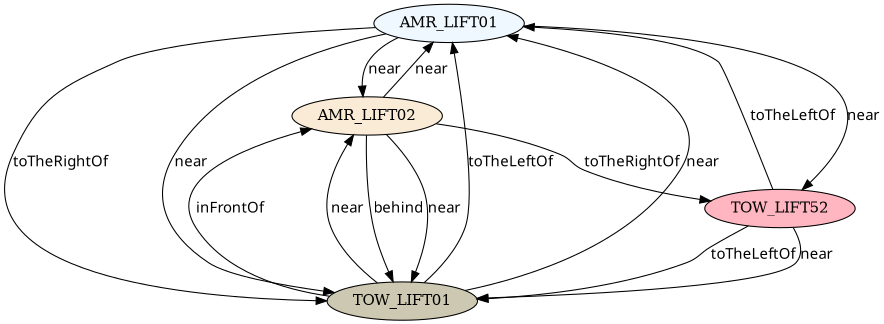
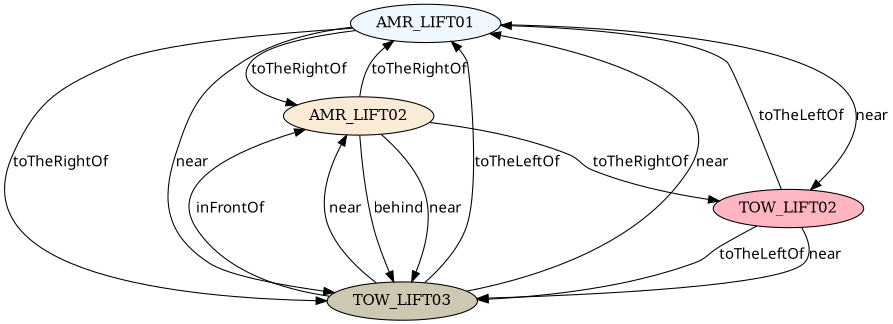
edge "AMR_LIFT01" -> "AMR_LIFT02": label "near" -> "toTheRightOf"
edge "AMR_LIFT02" -> "AMR_LIFT01": label "near" -> "toTheRightOf"
node "TOW_LIFT52": label "TOW_LIFT52" -> "TOW_LIFT02"
node "TOW_LIFT01": label "TOW_LIFT01" -> "TOW_LIFT03"
